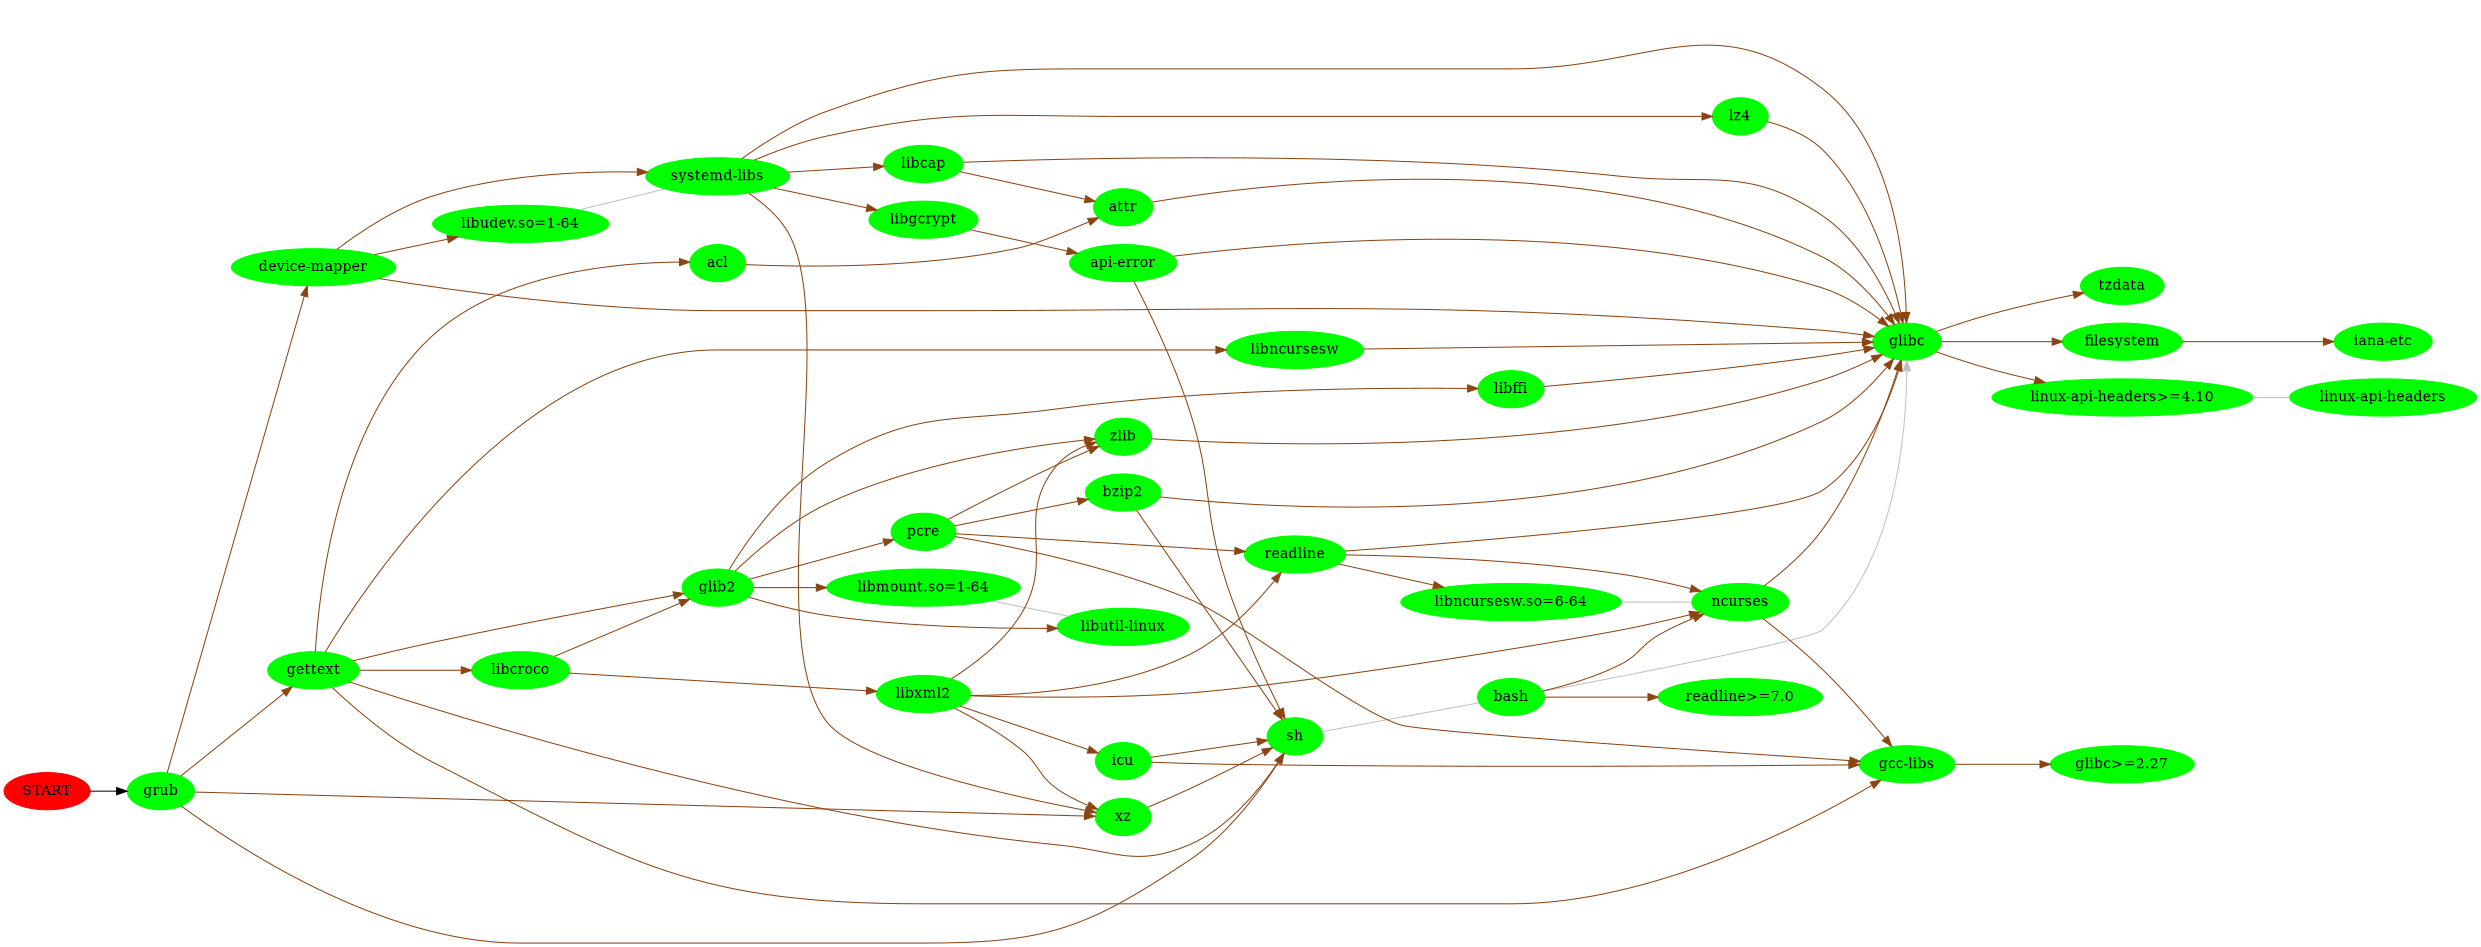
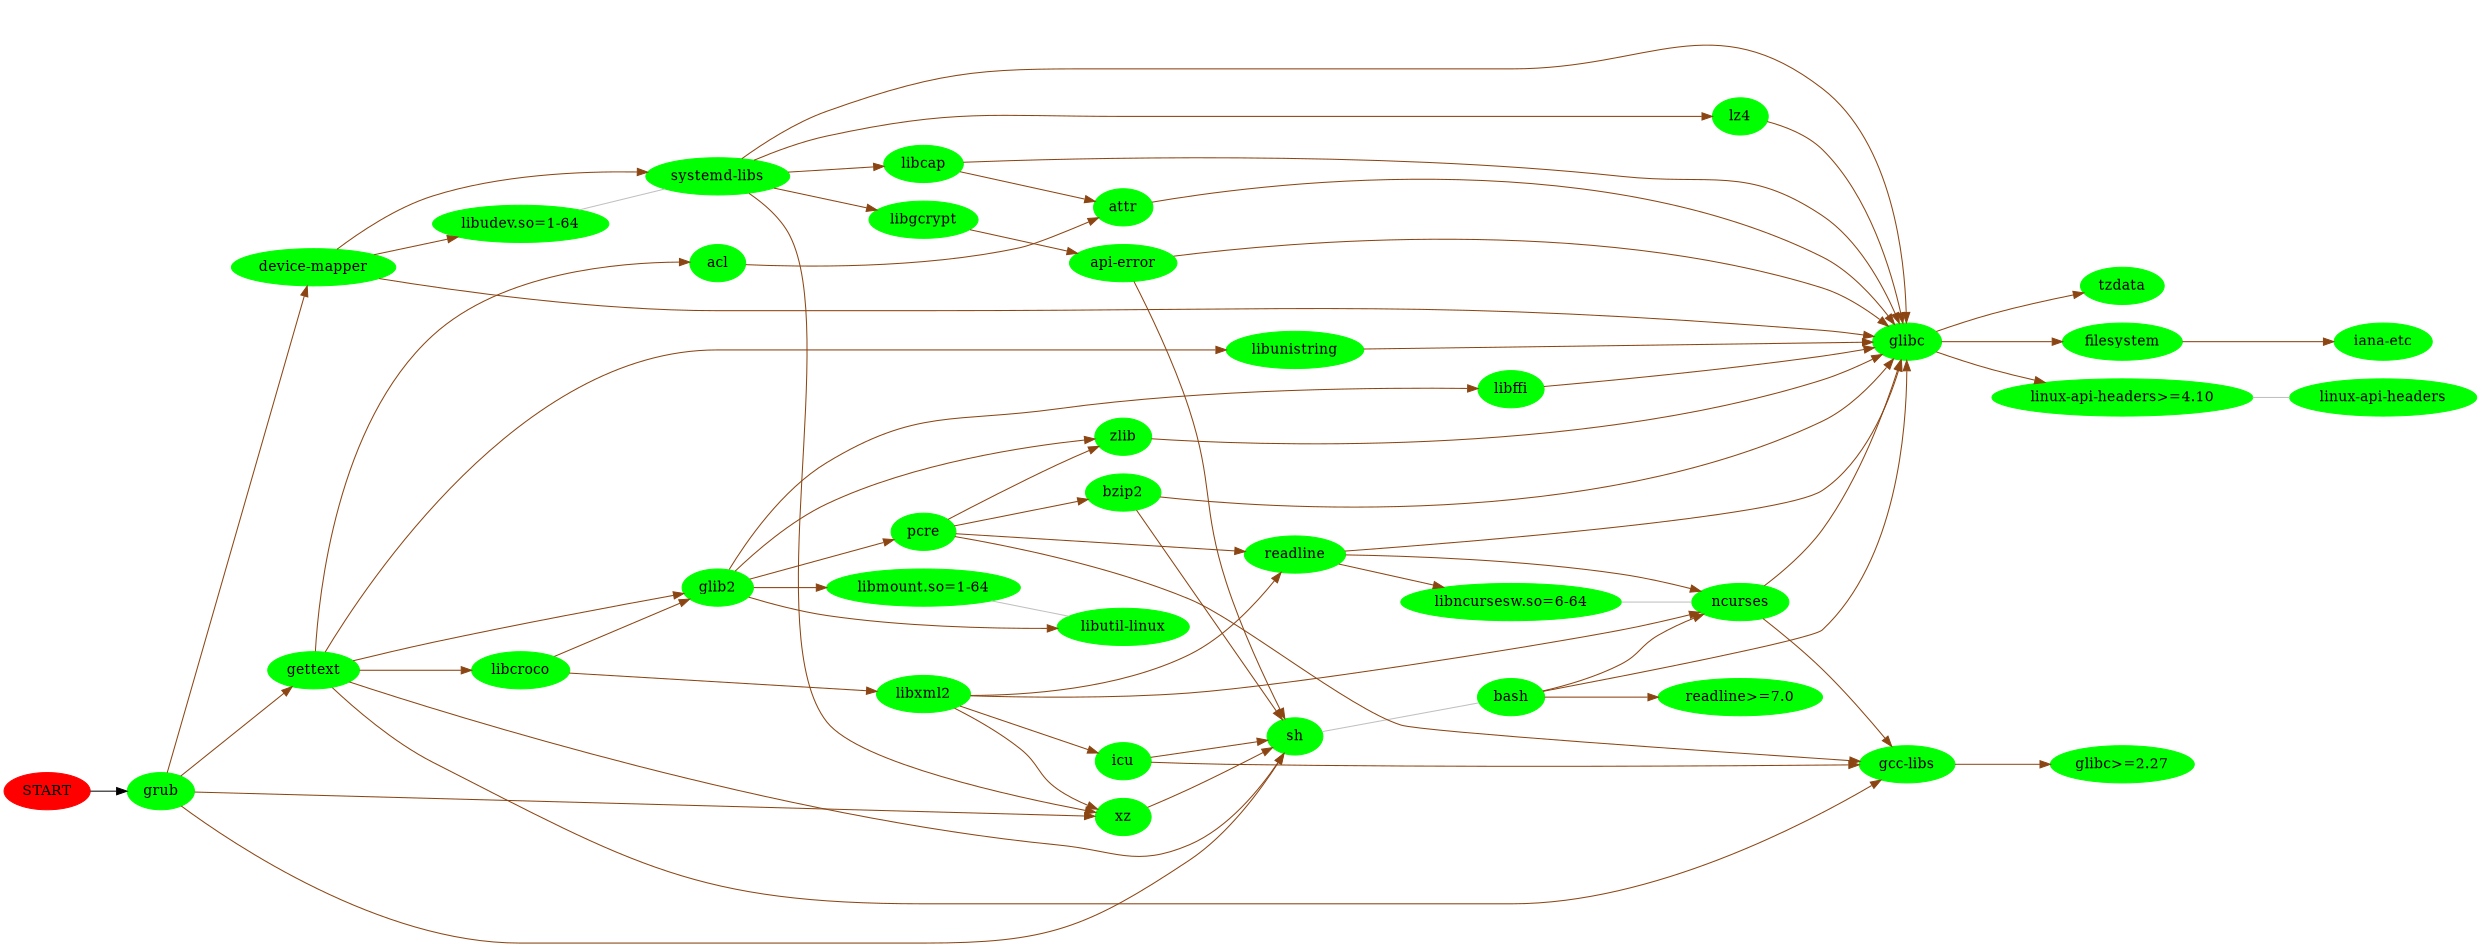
node "libncursesw": label "libncursesw" -> "libunistring"
edge "libxml2" -> "zlib": removed
edge "bash" -> "glibc": color grey -> chocolate4
